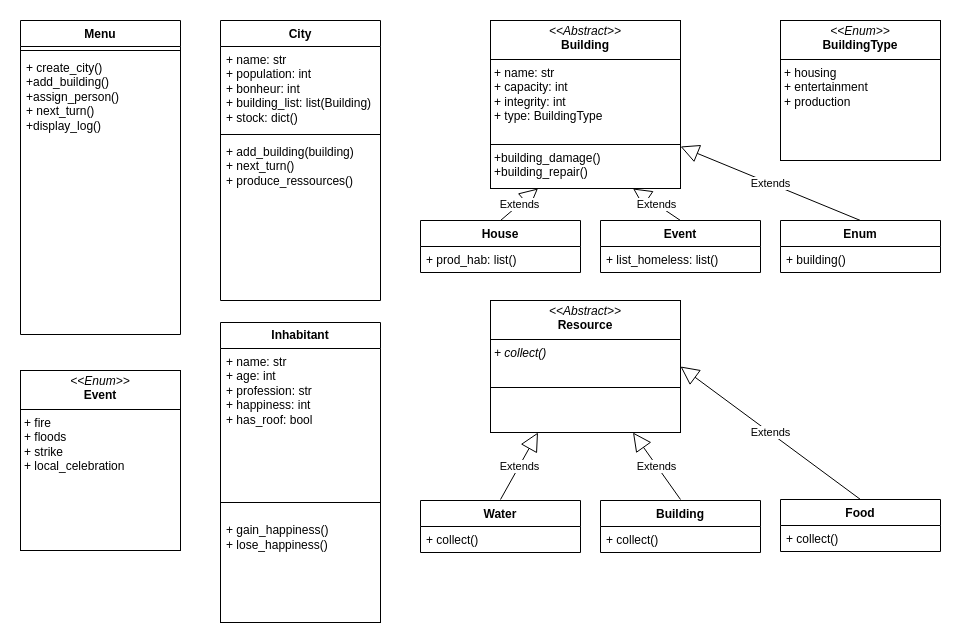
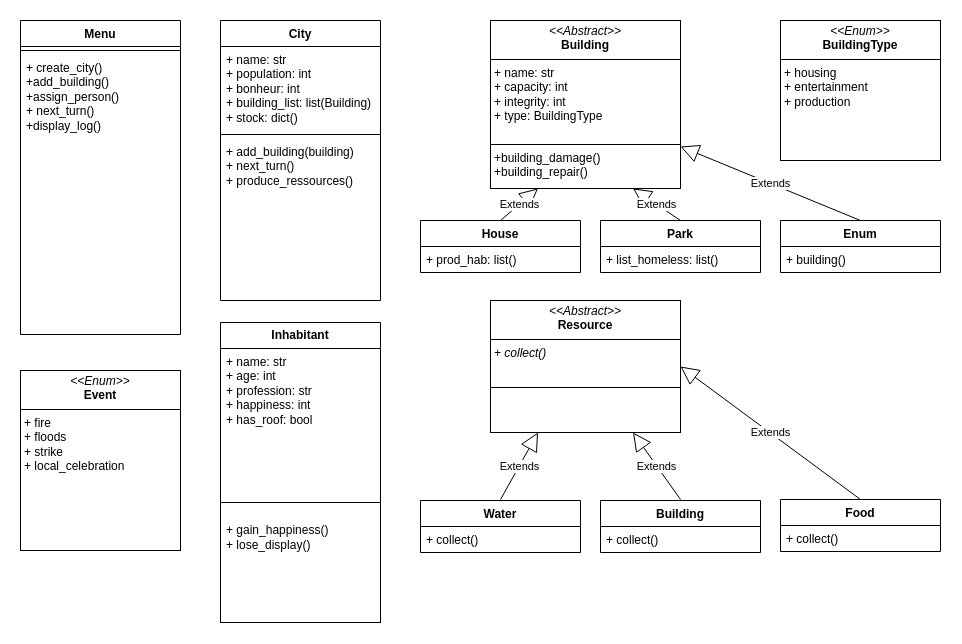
node "Event": label "Event" -> "Park"
node "+ gain_happiness() + lose_happiness()": label "+ gain_happiness() + lose_happiness()" -> "+ gain_happiness() + lose_display()"
